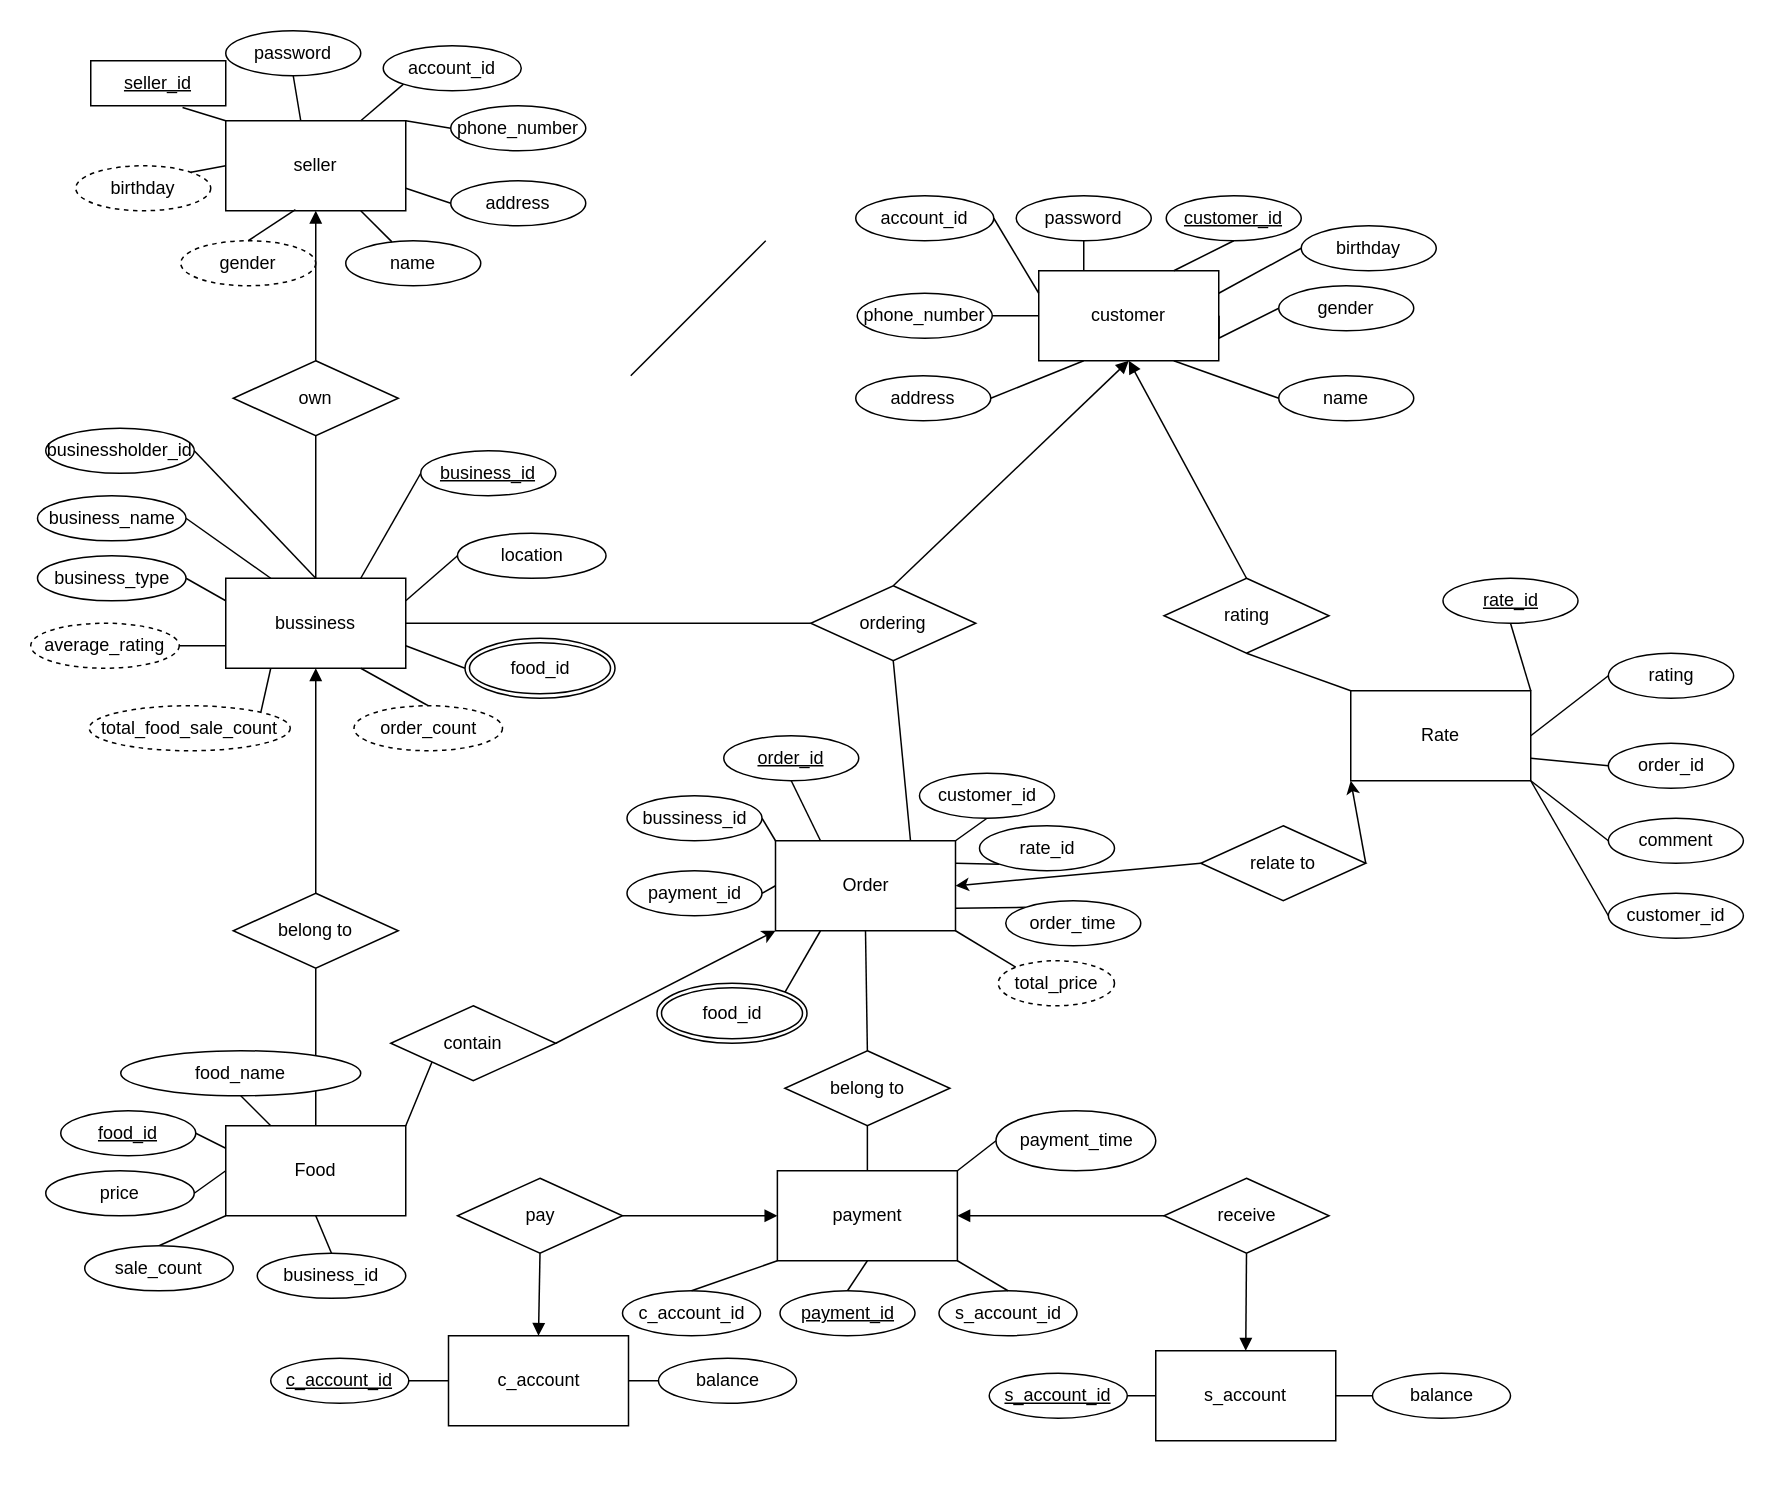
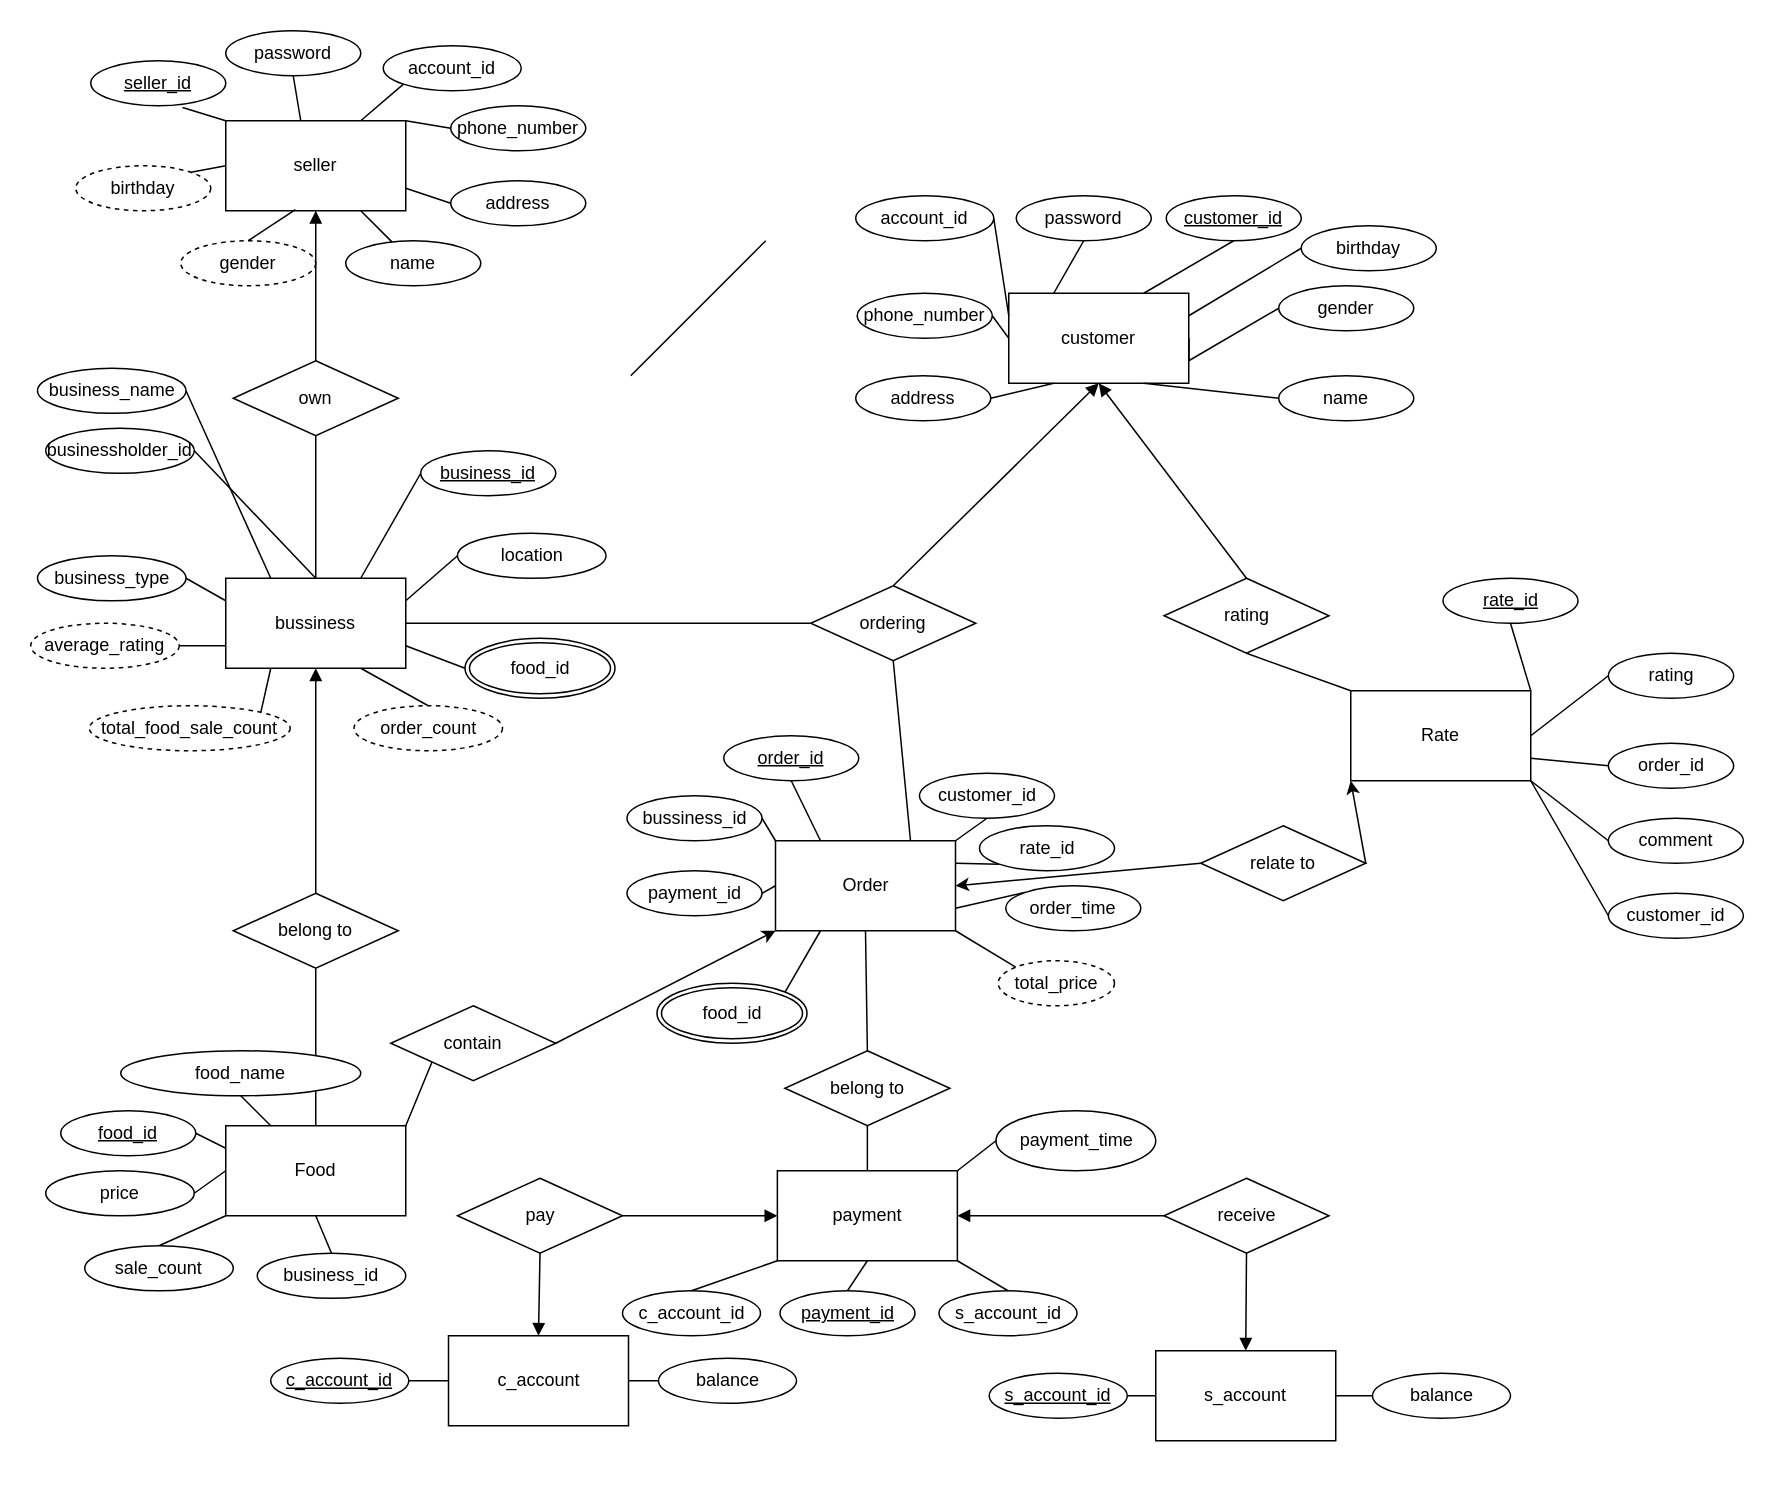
node "seller_id": shape rectangle -> ellipse
node "customer": moved (1129, 316) -> (1099, 338)
node "business_name": moved (112, 518) -> (112, 391)
node "order_time": moved (1073, 923) -> (1073, 908)
